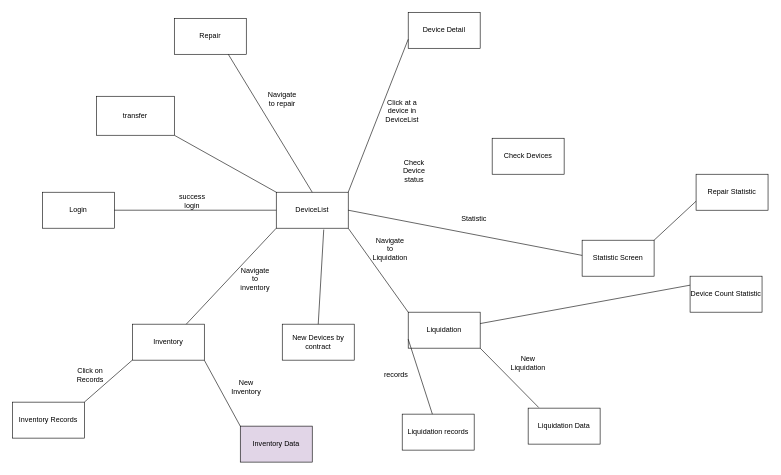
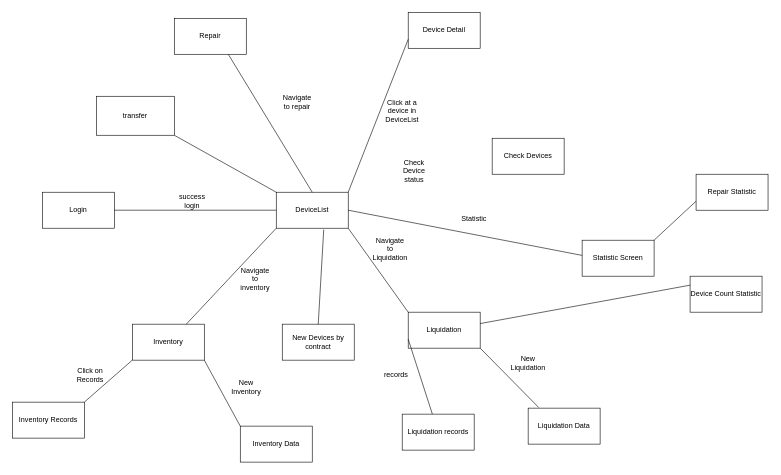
node "Navigate to repair": moved (282, 99) -> (297, 102)
node "Inventory Data": fillcolor #e1d5e7 -> #ffffff
